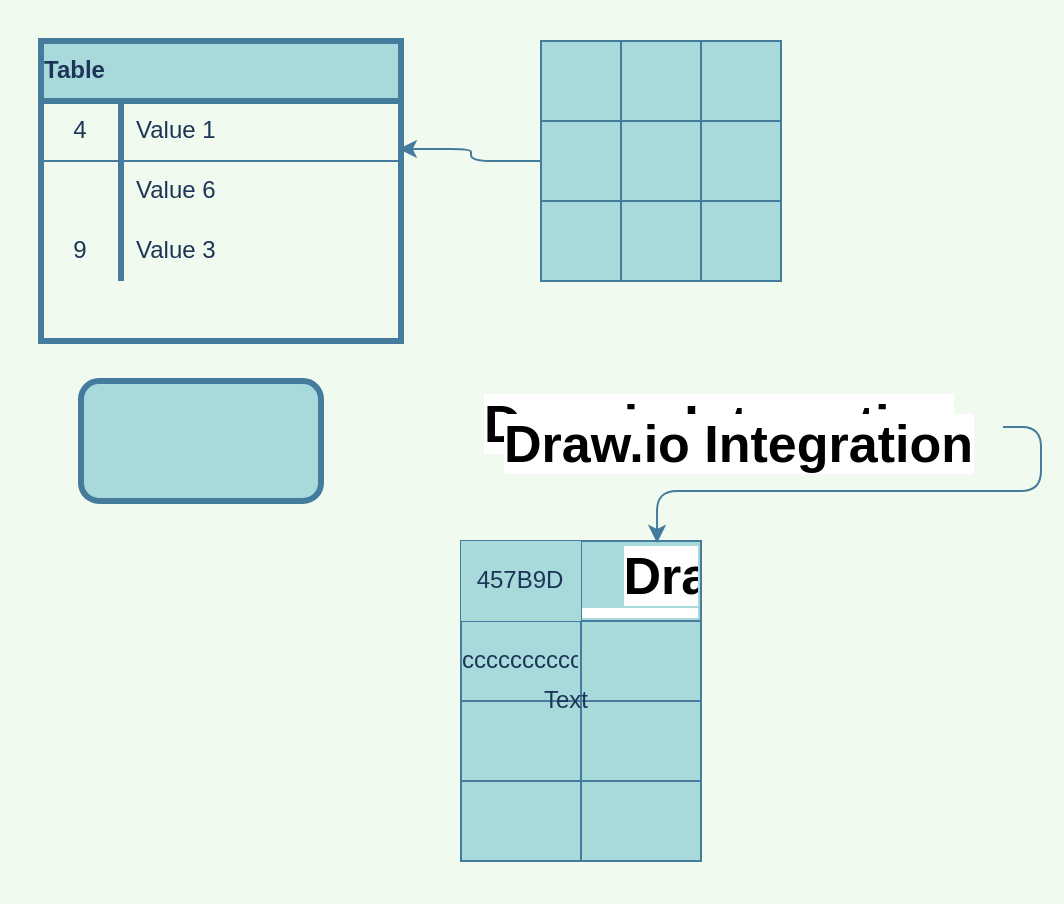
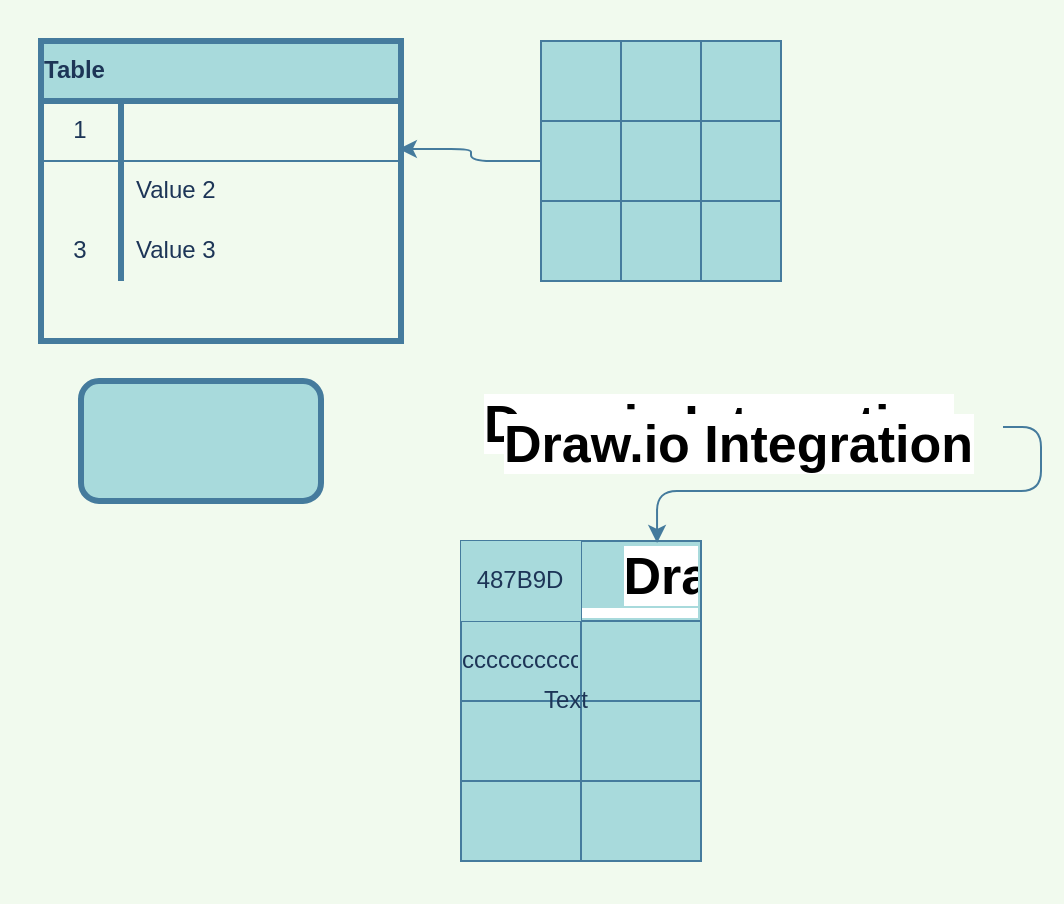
node "4": label "4" -> "1"
node "Value 1": removed
node "Value 6": label "Value 6" -> "Value 2"
node "9": label "9" -> "3"
node "457B9D": label "457B9D" -> "487B9D"
